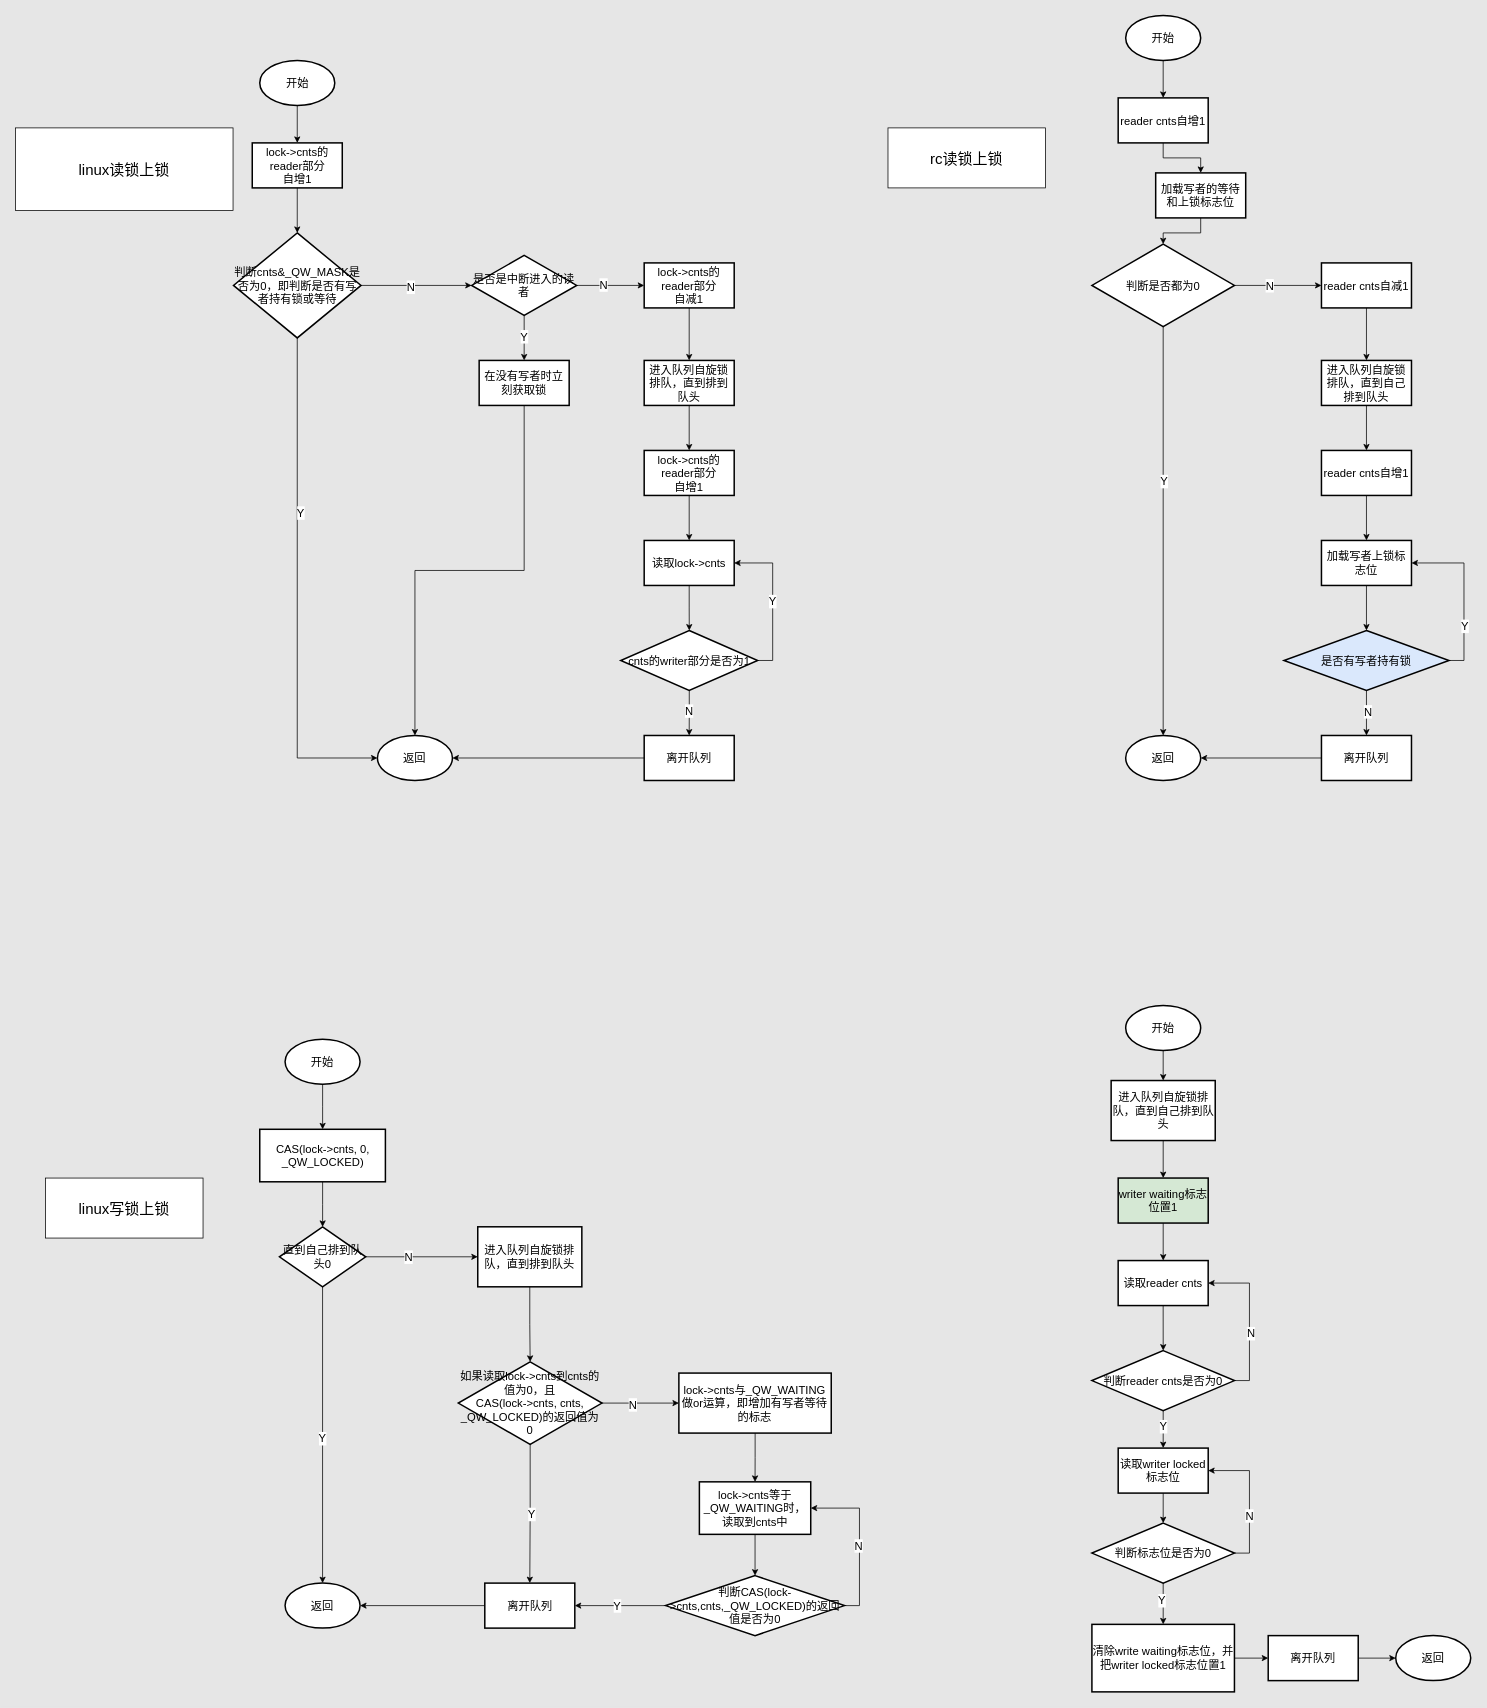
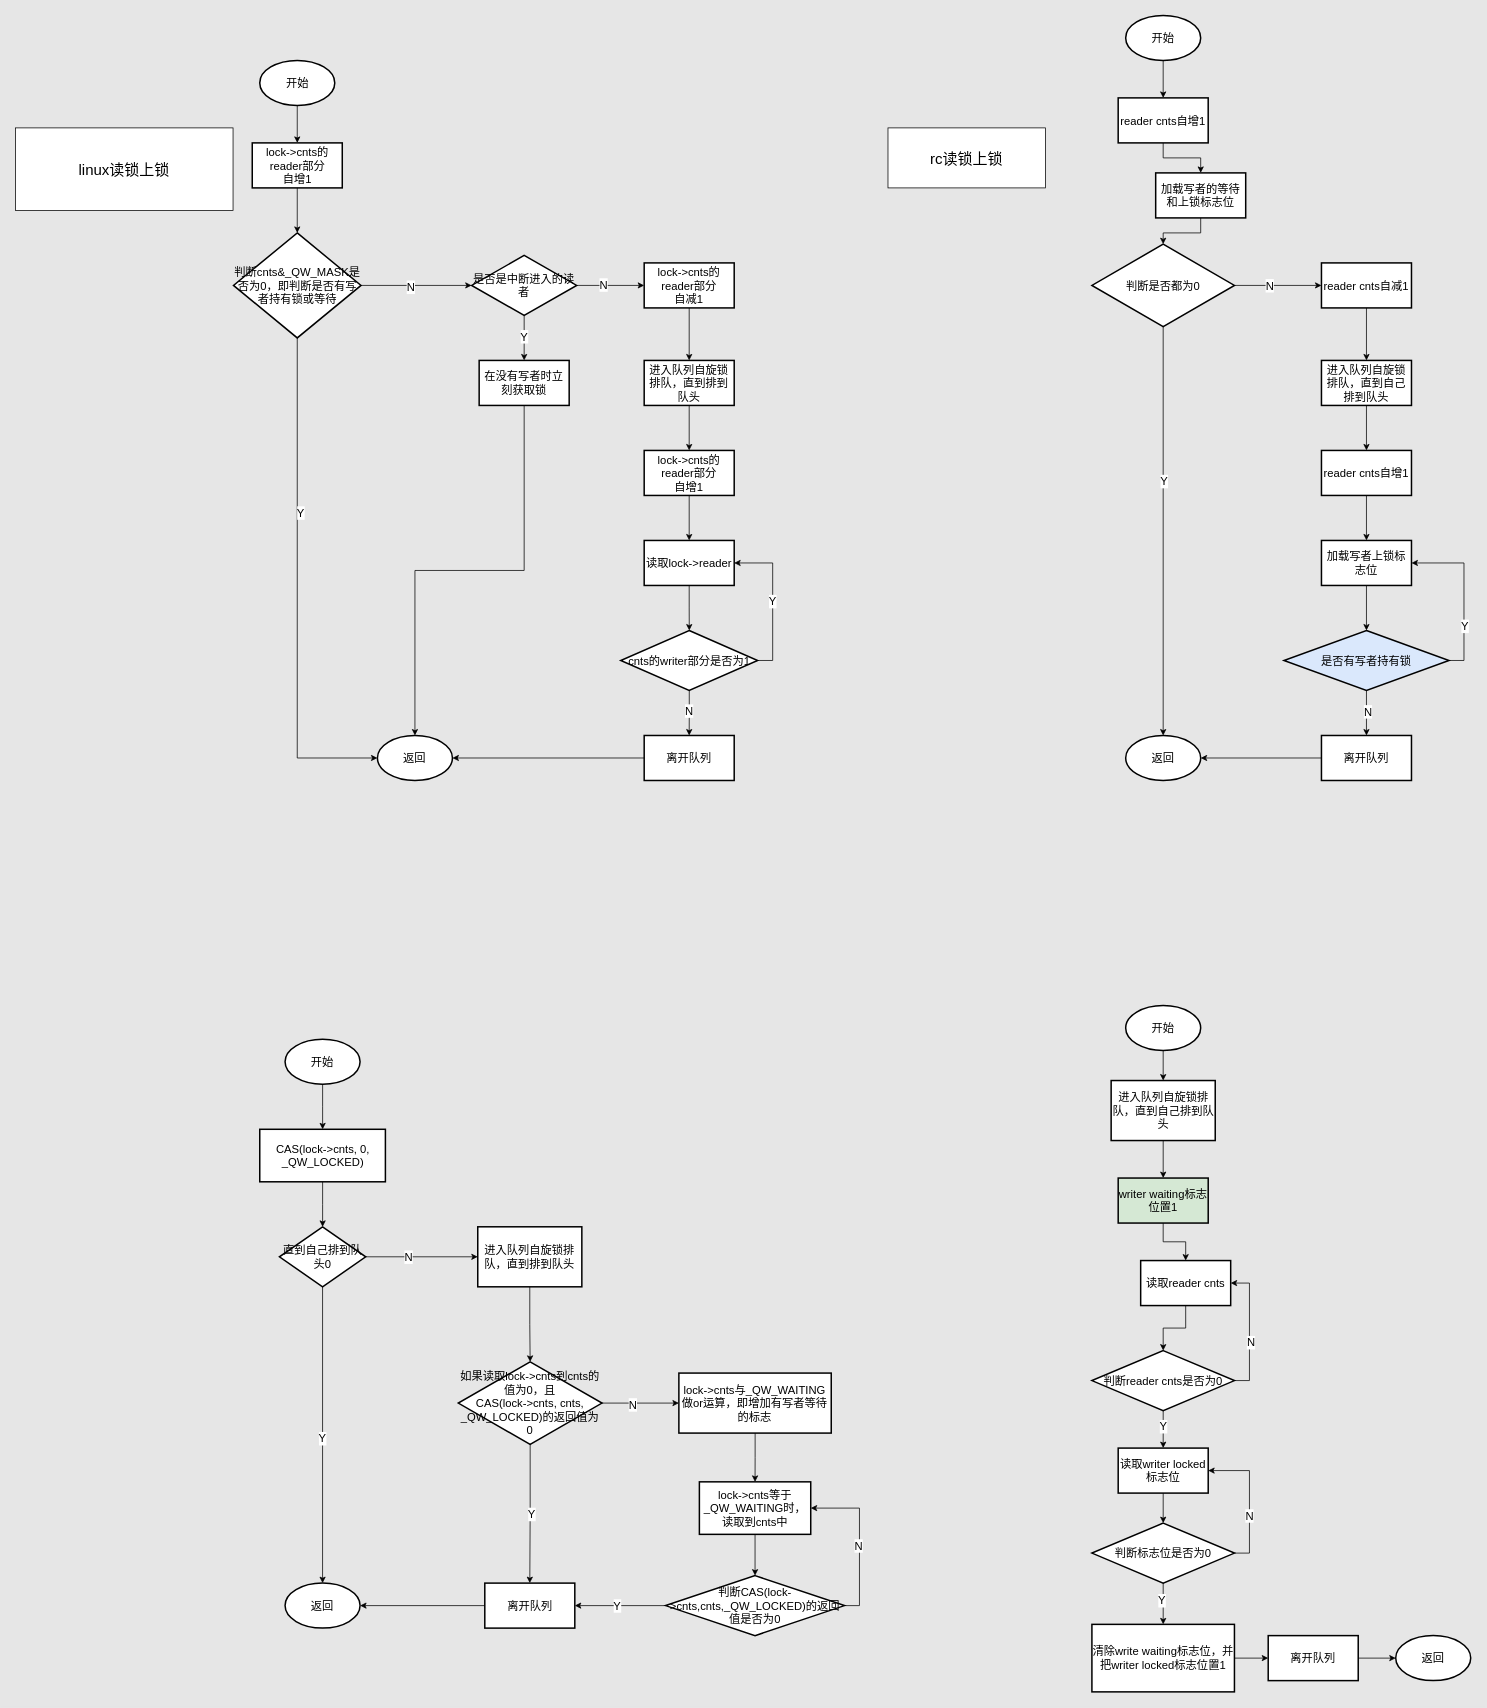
node "读取lock->cnts": label "读取lock->cnts" -> "读取lock->reader"
node "linux写锁上锁": removed
node "读取reader cnts": moved (1163, 1283) -> (1185, 1283)
